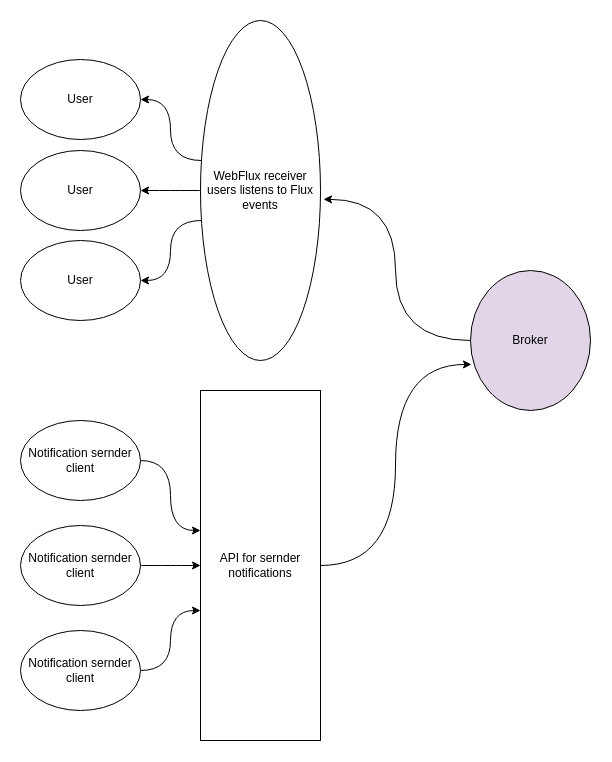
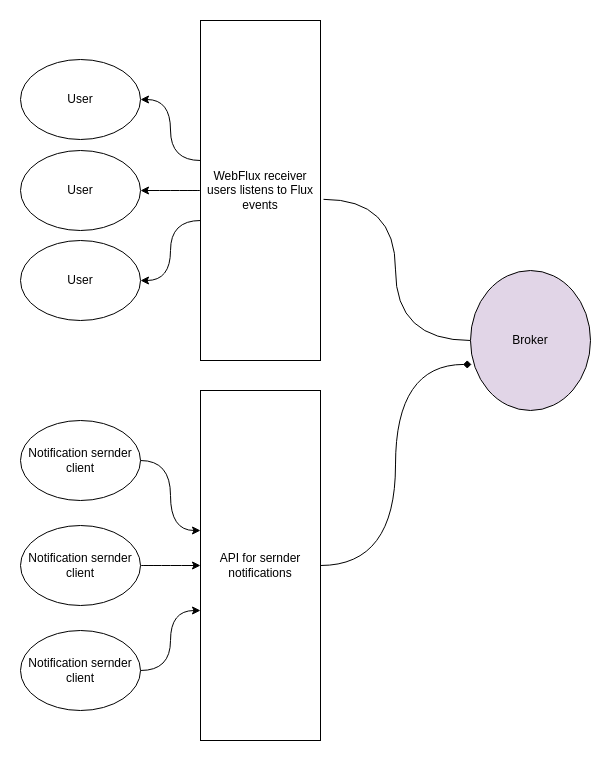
node "WebFlux receiver users listens to Flux events": shape ellipse -> rectangle
edge "Broker" -> "WebFlux receiver users listens to Flux events": arrowhead classic -> none
edge "API for sernder notifications" -> "Broker": arrowhead classic -> diamond
